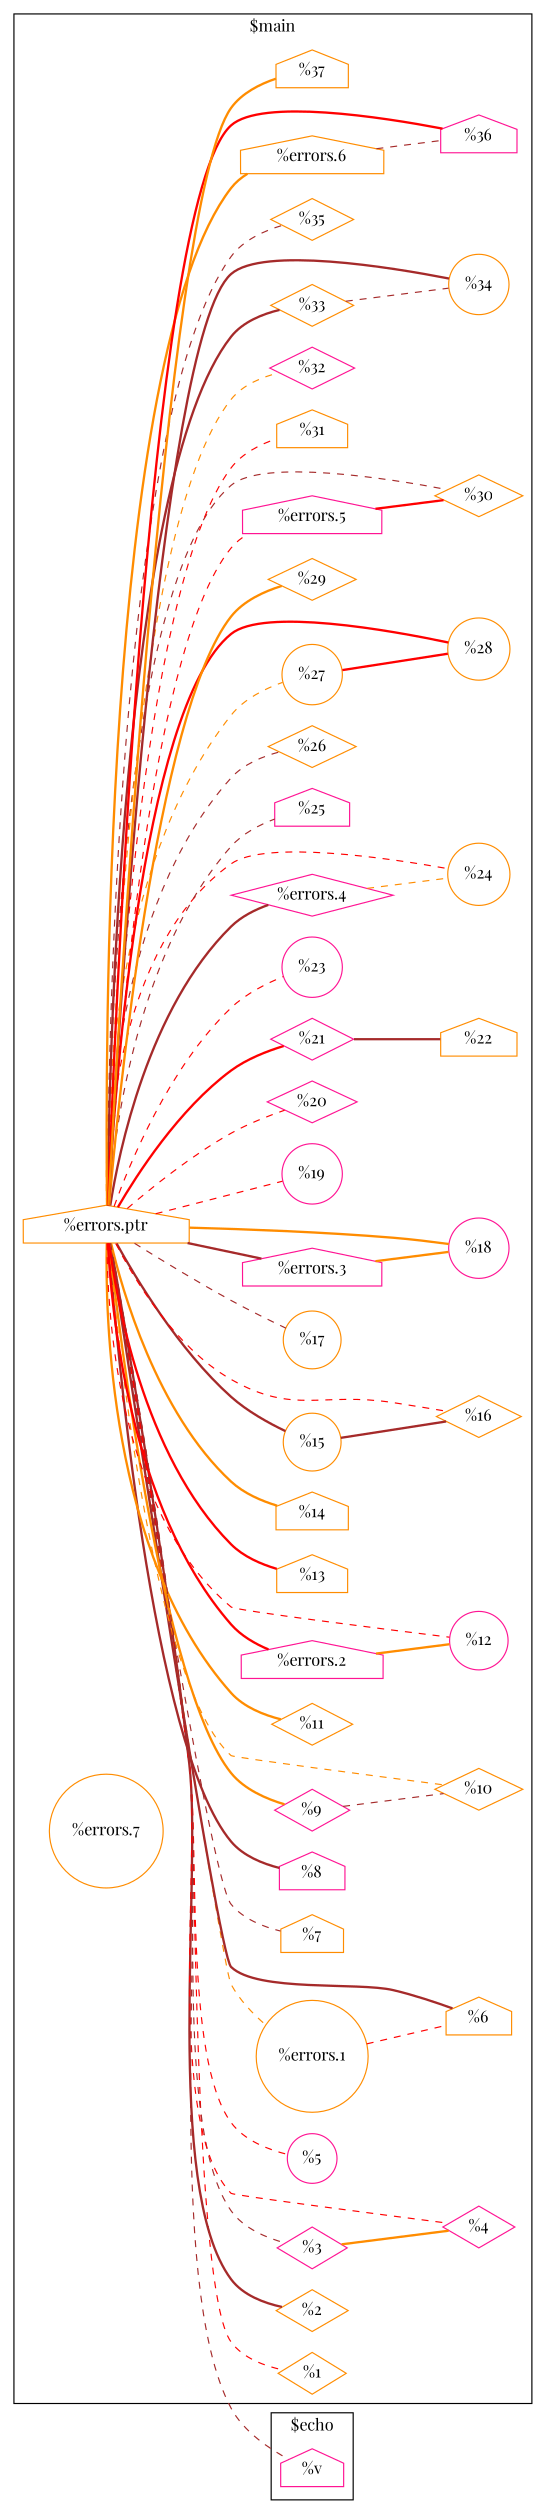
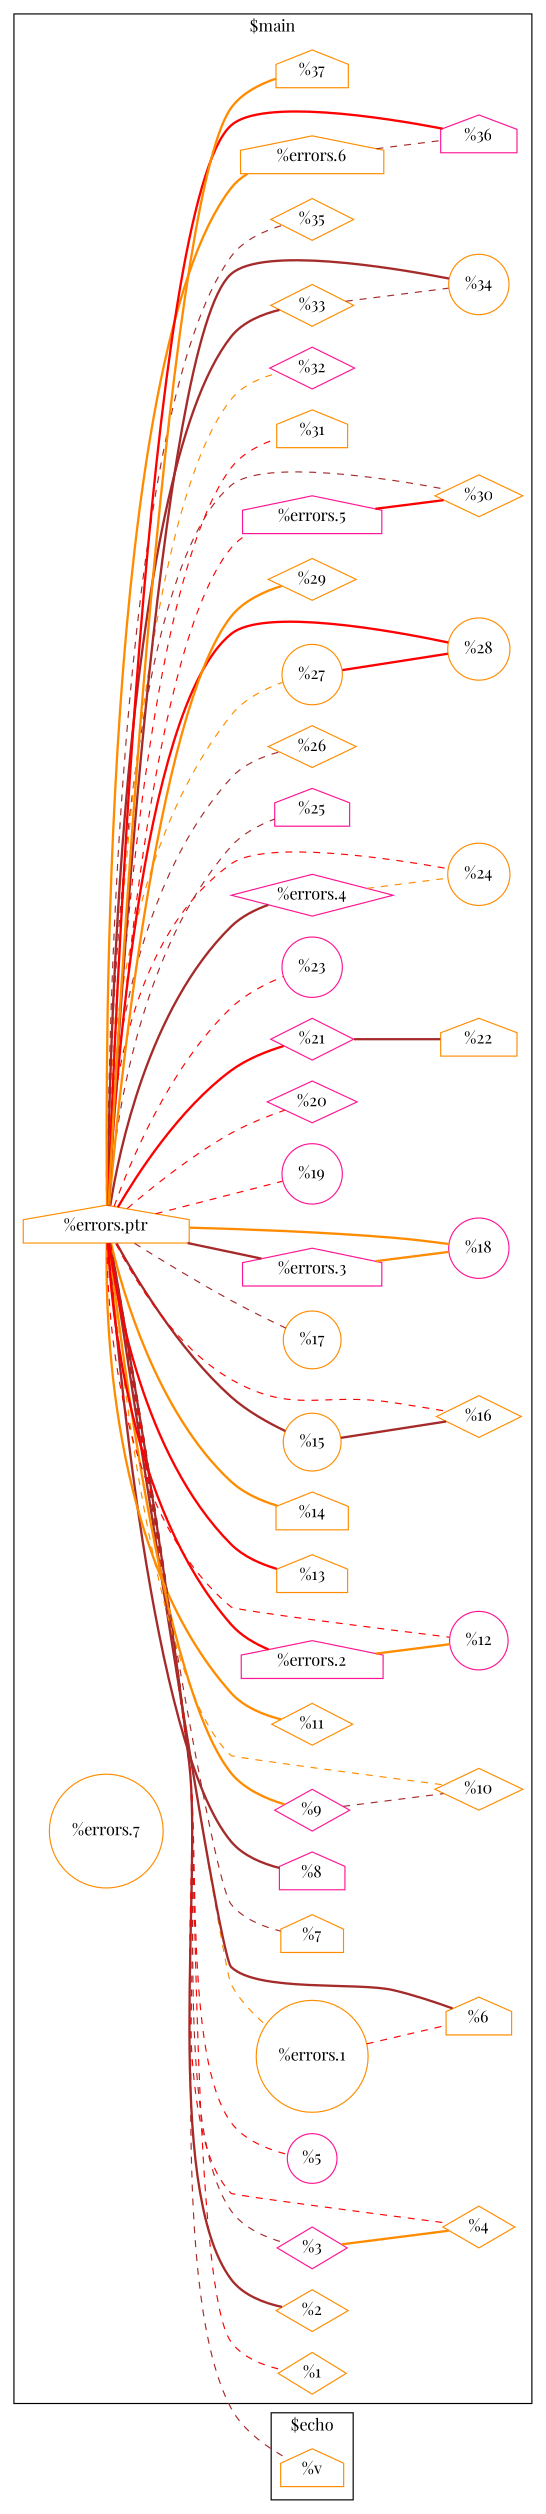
node "%4": color deeppink -> darkorange
node "%v": color deeppink -> darkorange
